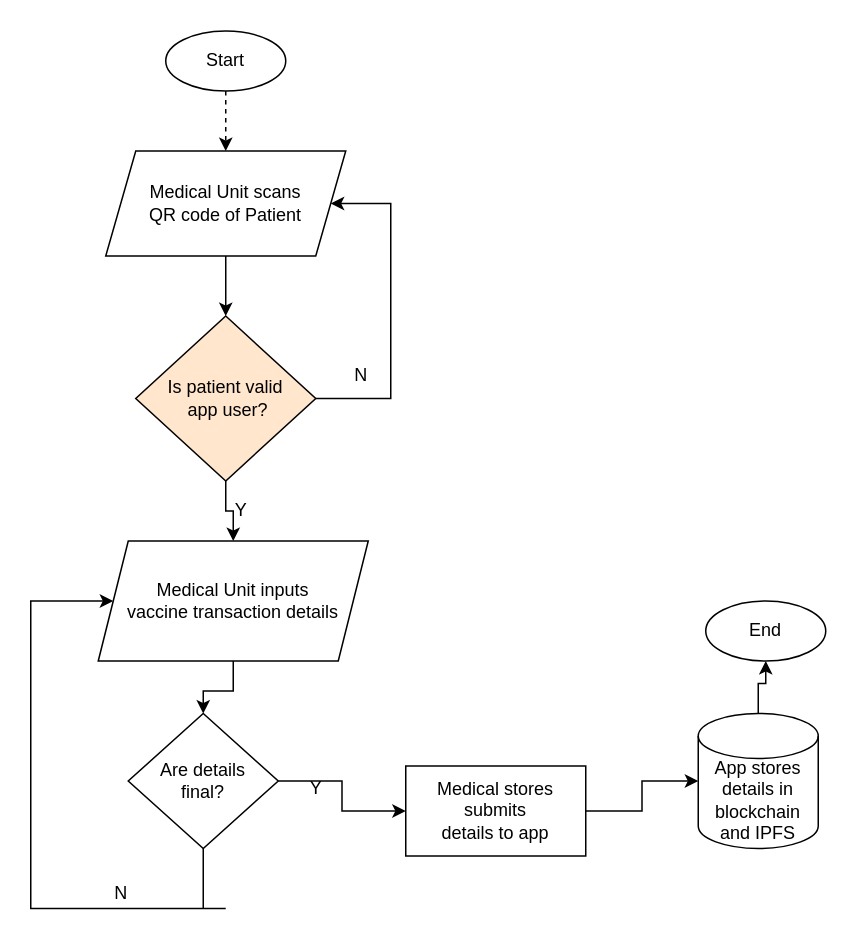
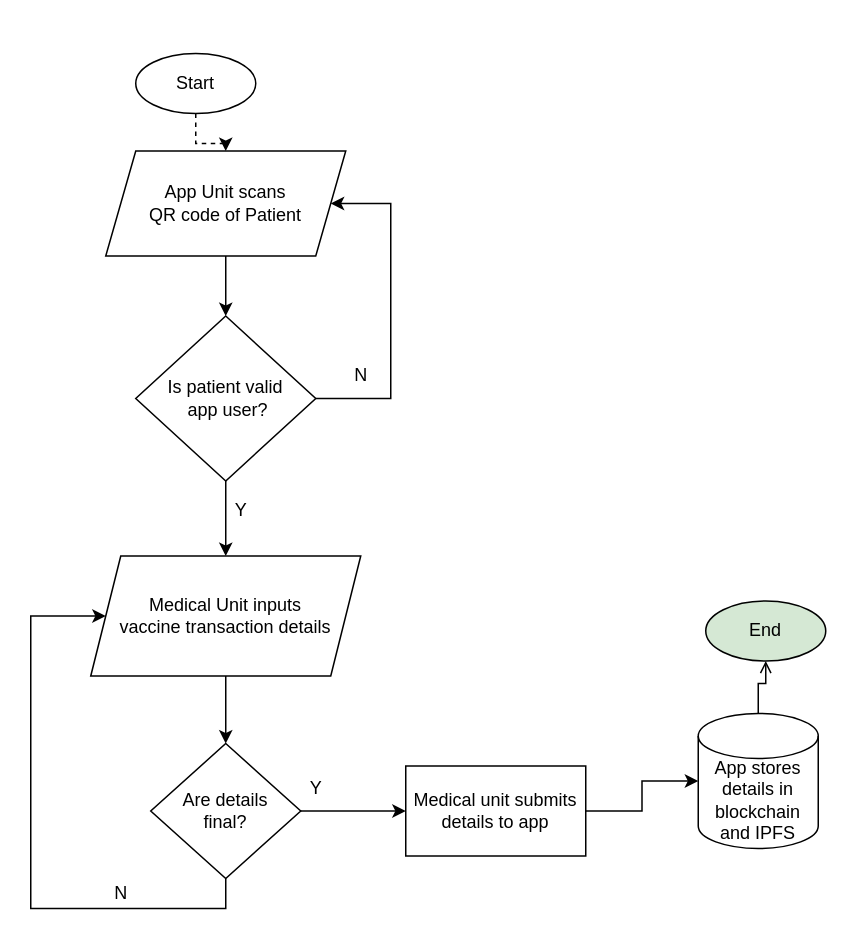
node "Start": moved (226, 61) -> (196, 83)
node "Medical Unit scans QR code of Patient": label "Medical Unit scans QR code of Patient" -> "App Unit scans QR code of Patient"
node "Is patient valid app user?": fillcolor #ffe6cc -> #ffffff
node "Medical Unit inputs vaccine transaction details": moved (233, 601) -> (226, 616)
node "End": fillcolor #ffffff -> #d5e8d4
edge "App stores details in blockchain and IPFS" -> "End": arrowhead classic -> open
node "Are details final?": moved (203, 781) -> (226, 811)
node "Medical stores submits details to app": label "Medical stores submits details to app" -> "Medical unit submits details to app"
